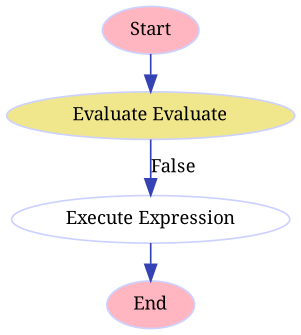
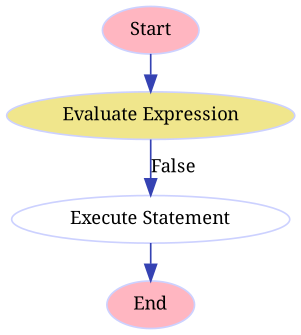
node "Evaluate Evaluate": label "Evaluate Evaluate" -> "Evaluate Expression"
node "Execute Expression": label "Execute Expression" -> "Execute Statement"
